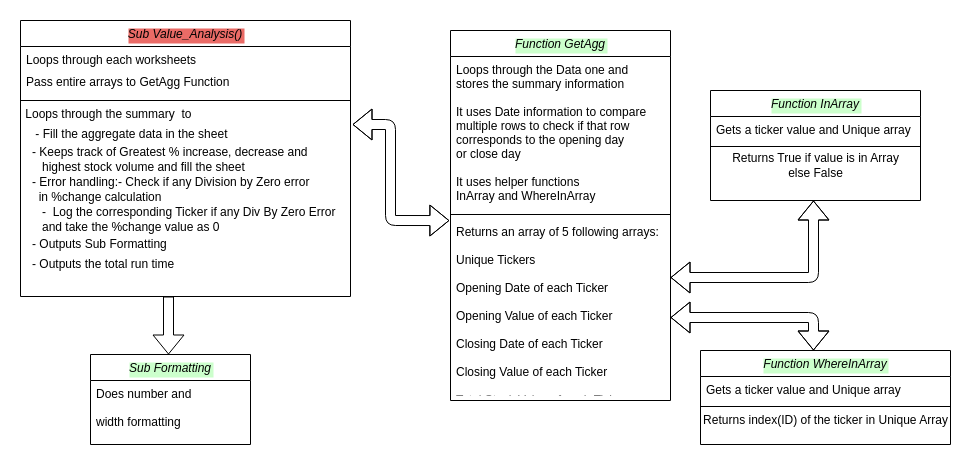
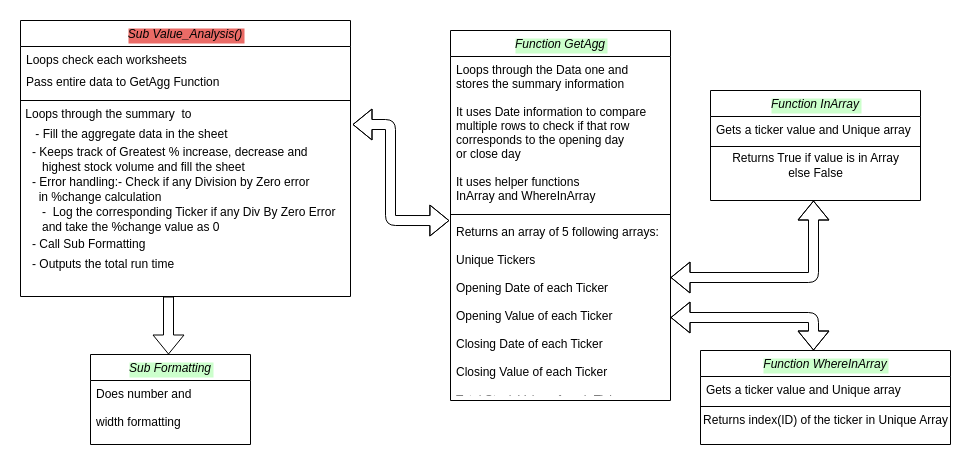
node "Loops through each worksheets": label "Loops through each worksheets" -> "Loops check each worksheets"
node "Pass entire arrays to GetAgg Function": label "Pass entire arrays to GetAgg Function" -> "Pass entire data to GetAgg Function"
node "- Outputs Sub Formatting": label "- Outputs Sub Formatting" -> "- Call Sub Formatting"
